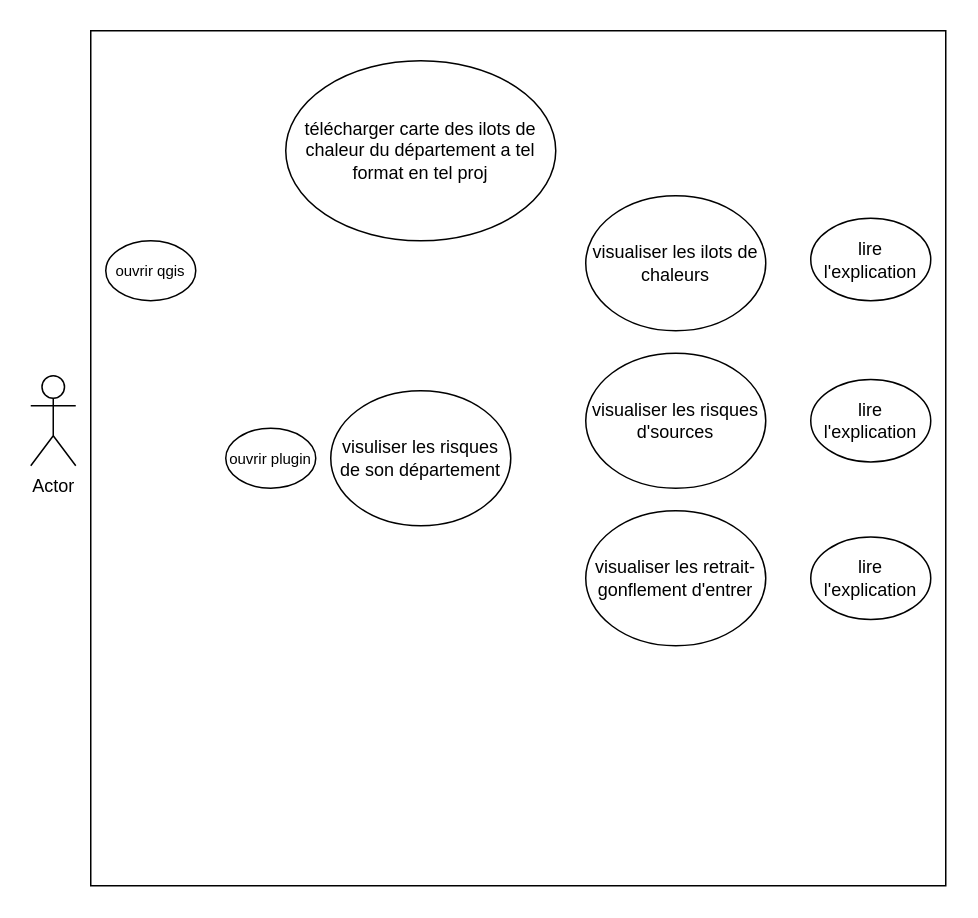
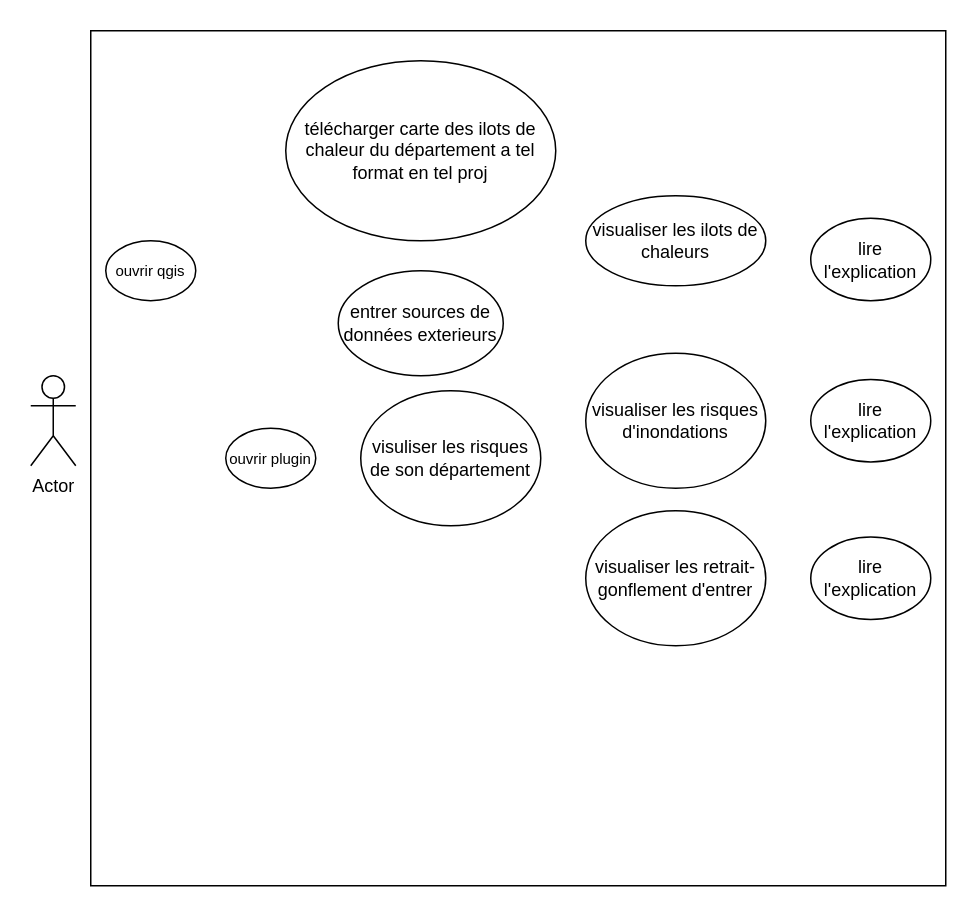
node "visualiser les ilots de chaleurs": size 180x135 -> 180x90
node "entrer sources de données exterieurs": added
node "visualiser les risques d'sources": label "visualiser les risques d'sources" -> "visualiser les risques d'inondations"
node "visuliser les risques de son département": moved (421, 458) -> (451, 458)
